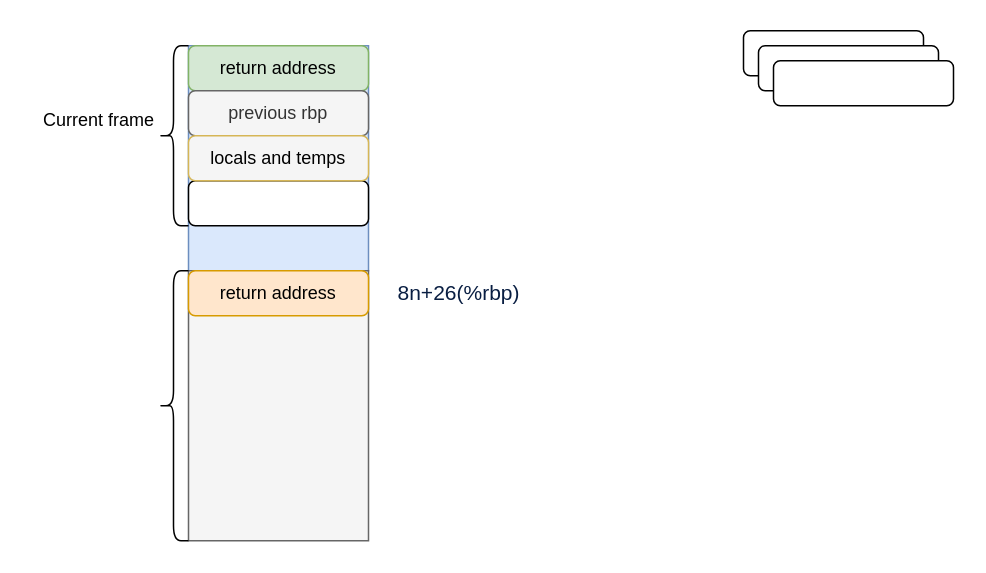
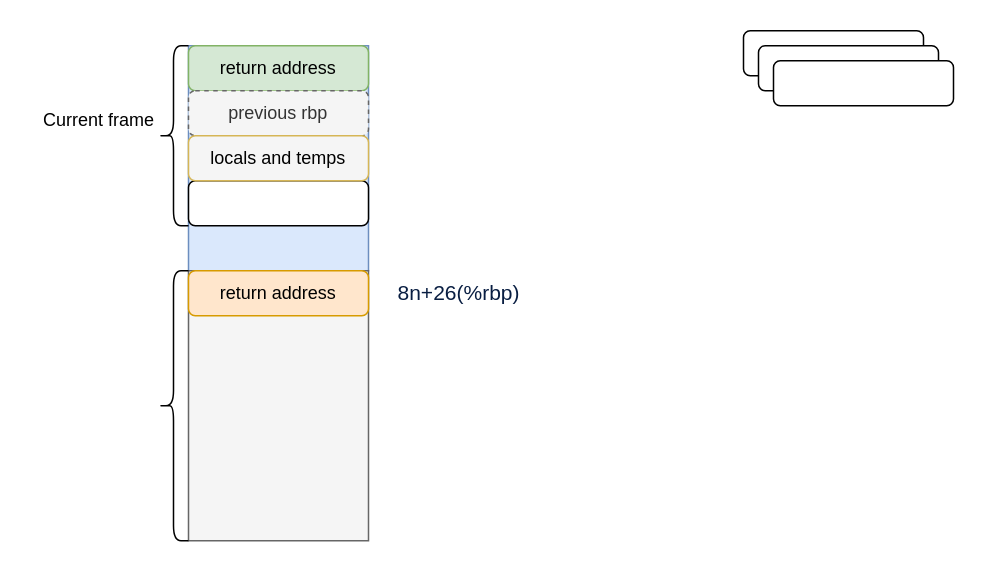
node "previous rbp": style solid -> dashed
